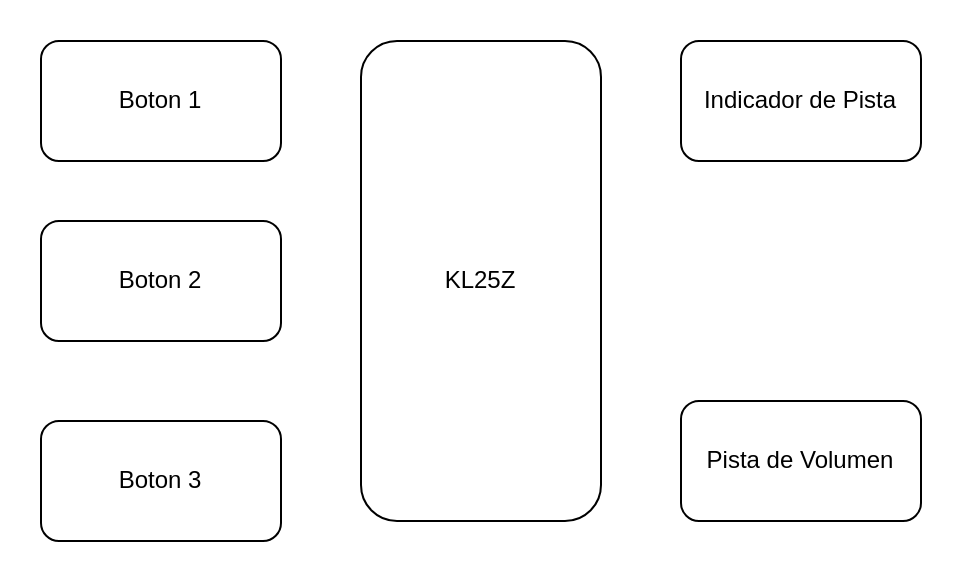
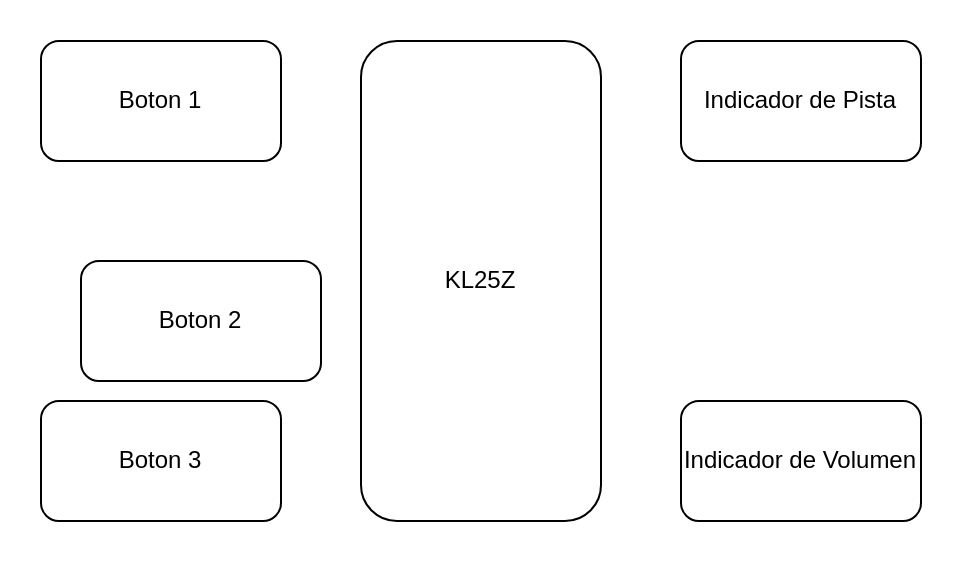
node "Boton 2": moved (161, 281) -> (201, 321)
node "Pista de Volumen": label "Pista de Volumen" -> "Indicador de Volumen"
node "Boton 3": moved (161, 481) -> (161, 461)
